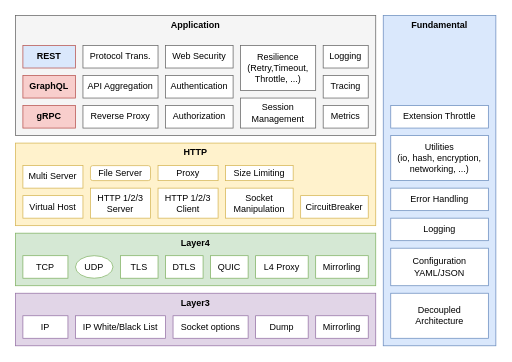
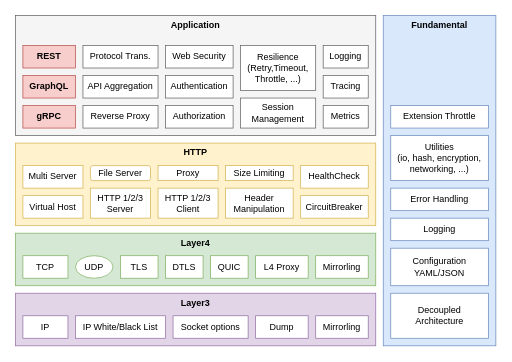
node "REST": fillcolor #dae8fc -> #f8cecc
node "HealthCheck": added
node "SocketManipulation": label "SocketManipulation" -> "HeaderManipulation"
